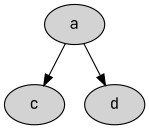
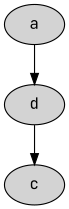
edge "a" -> "c": now "d" -> "c"
